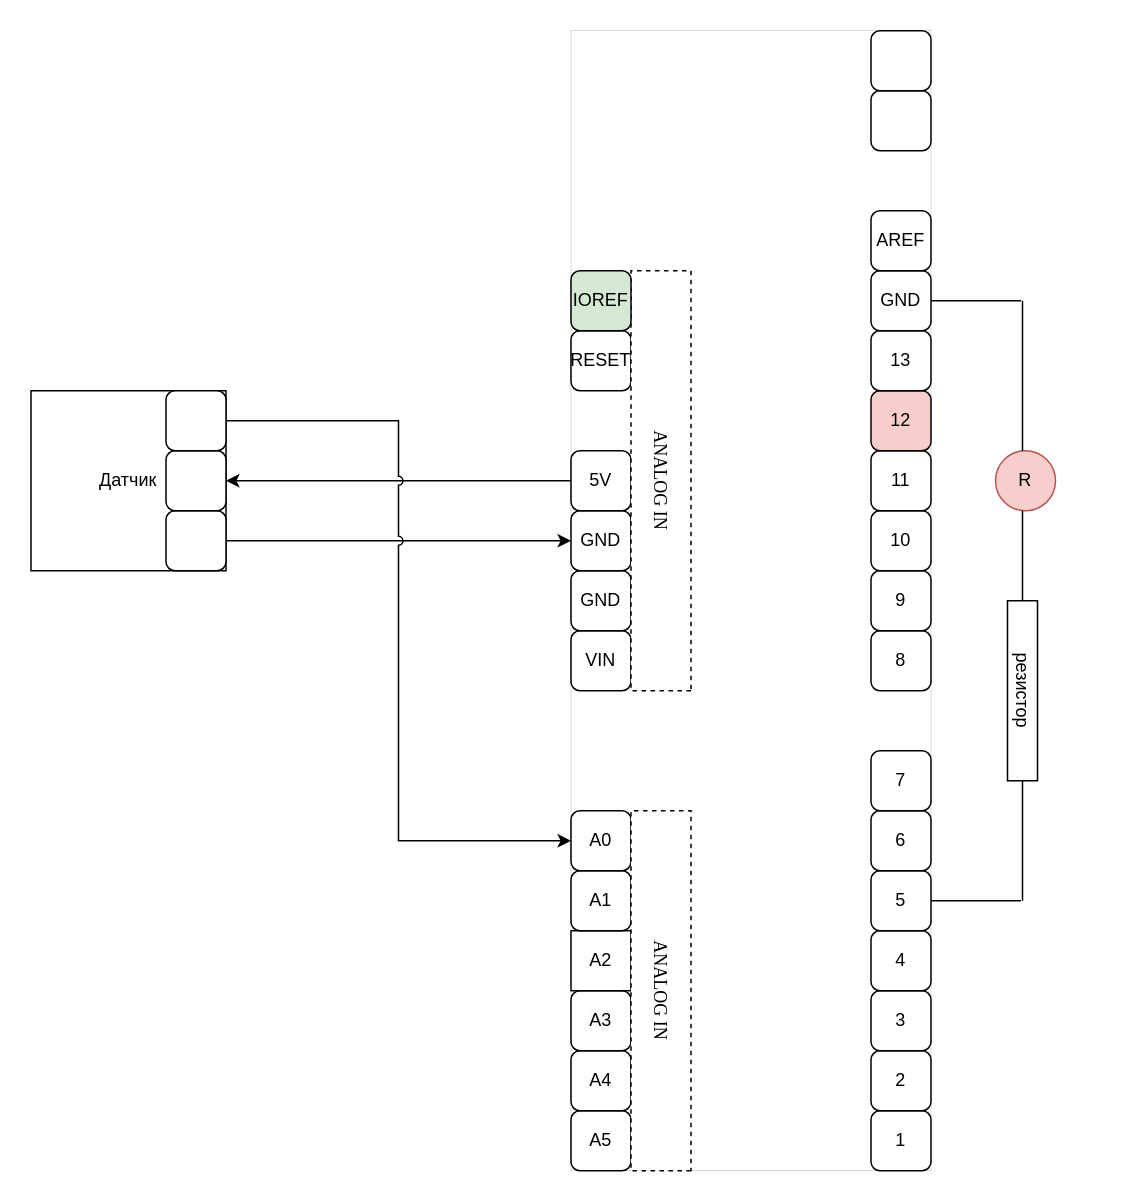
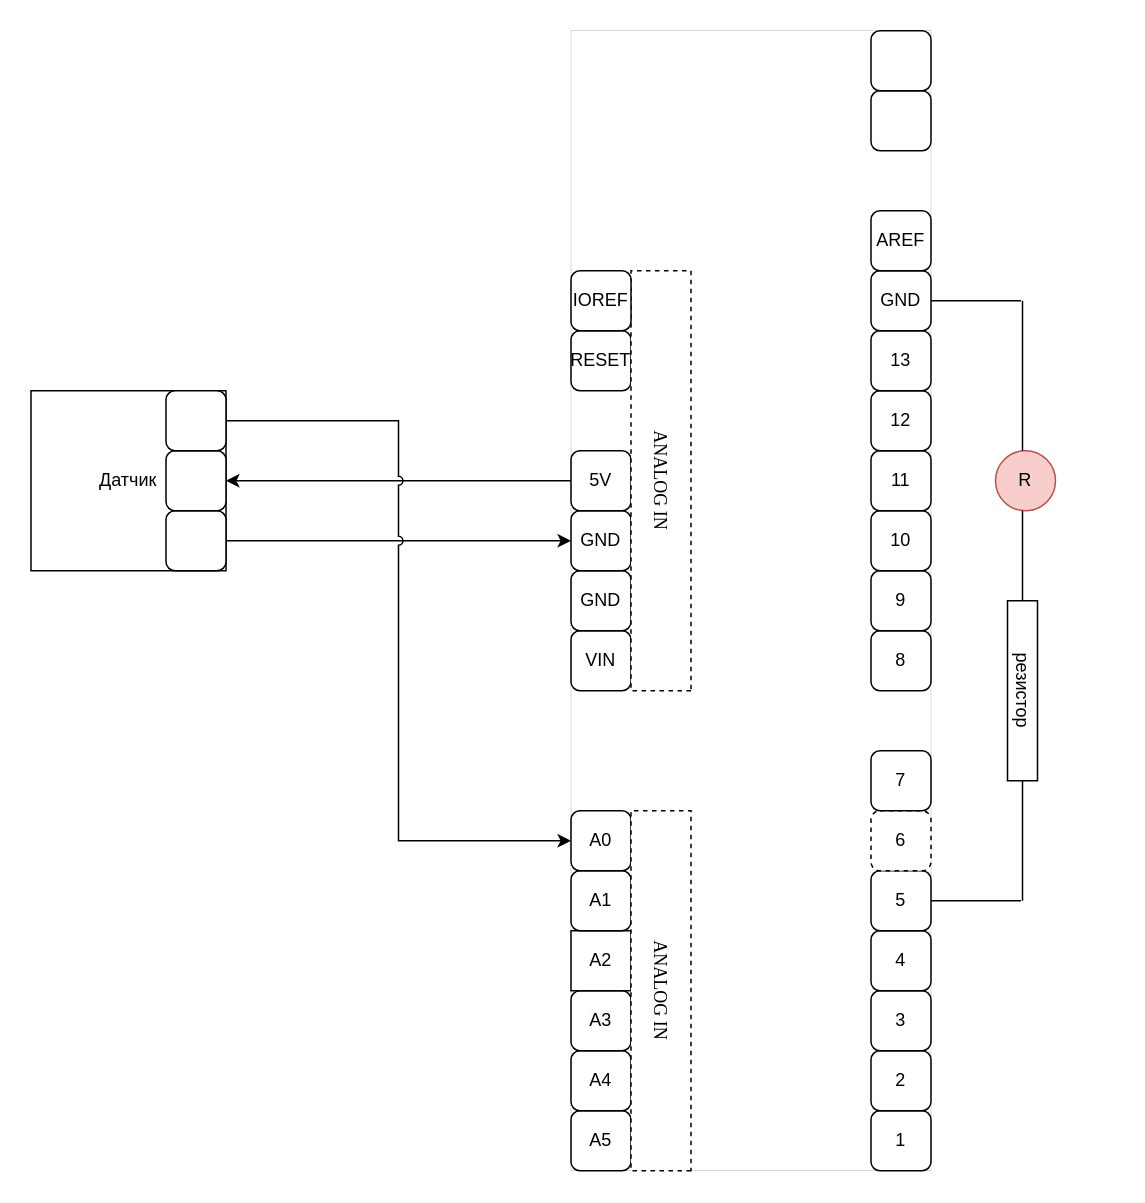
node "IOREF": fillcolor #d5e8d4 -> #ffffff
node "12": fillcolor #f8cecc -> #ffffff
node "6": style solid -> dashed
